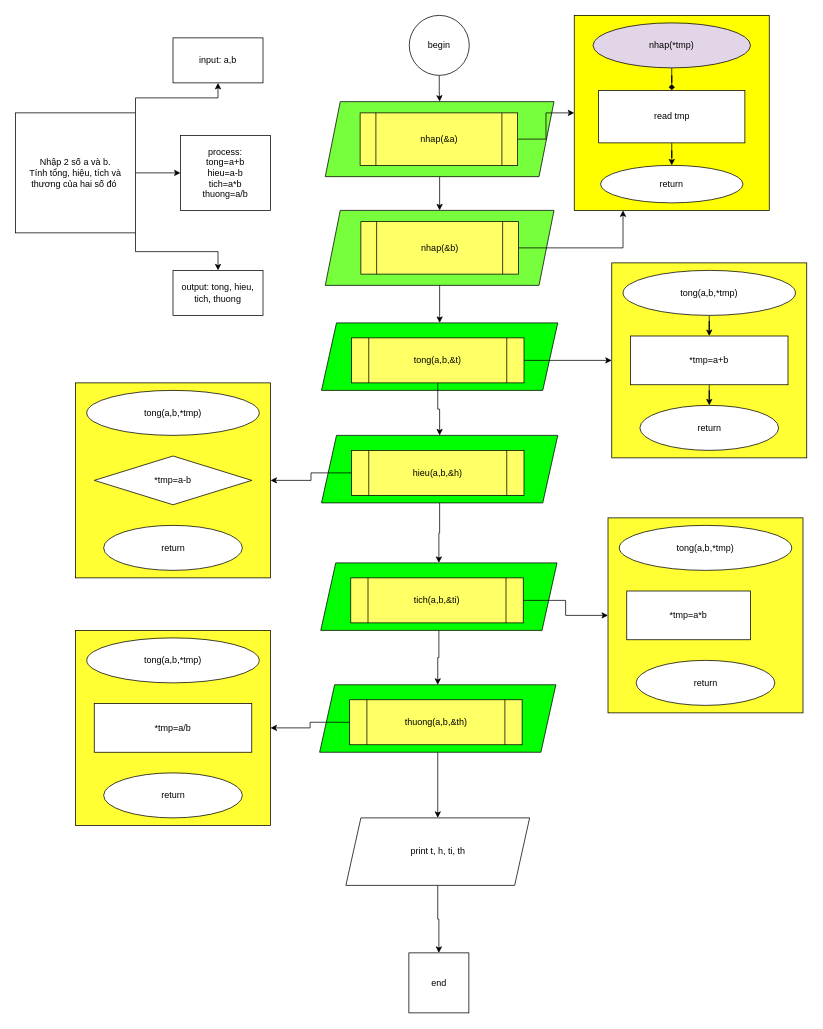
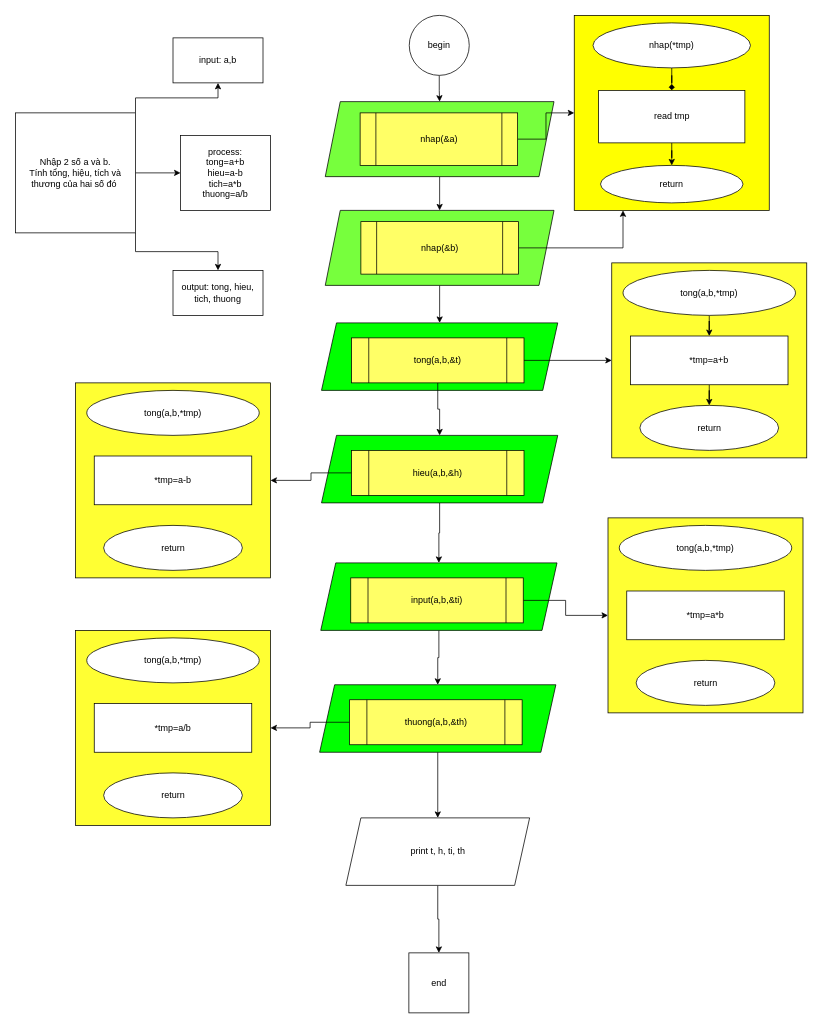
node "nhap(*tmp)": fillcolor #e1d5e7 -> #ffffff
node "*tmp=a-b": shape diamond -> rectangle
node "tich(a,b,&ti)": label "tich(a,b,&ti)" -> "input(a,b,&ti)"
node "*tmp=a*b": size 124x49 -> 158x49
